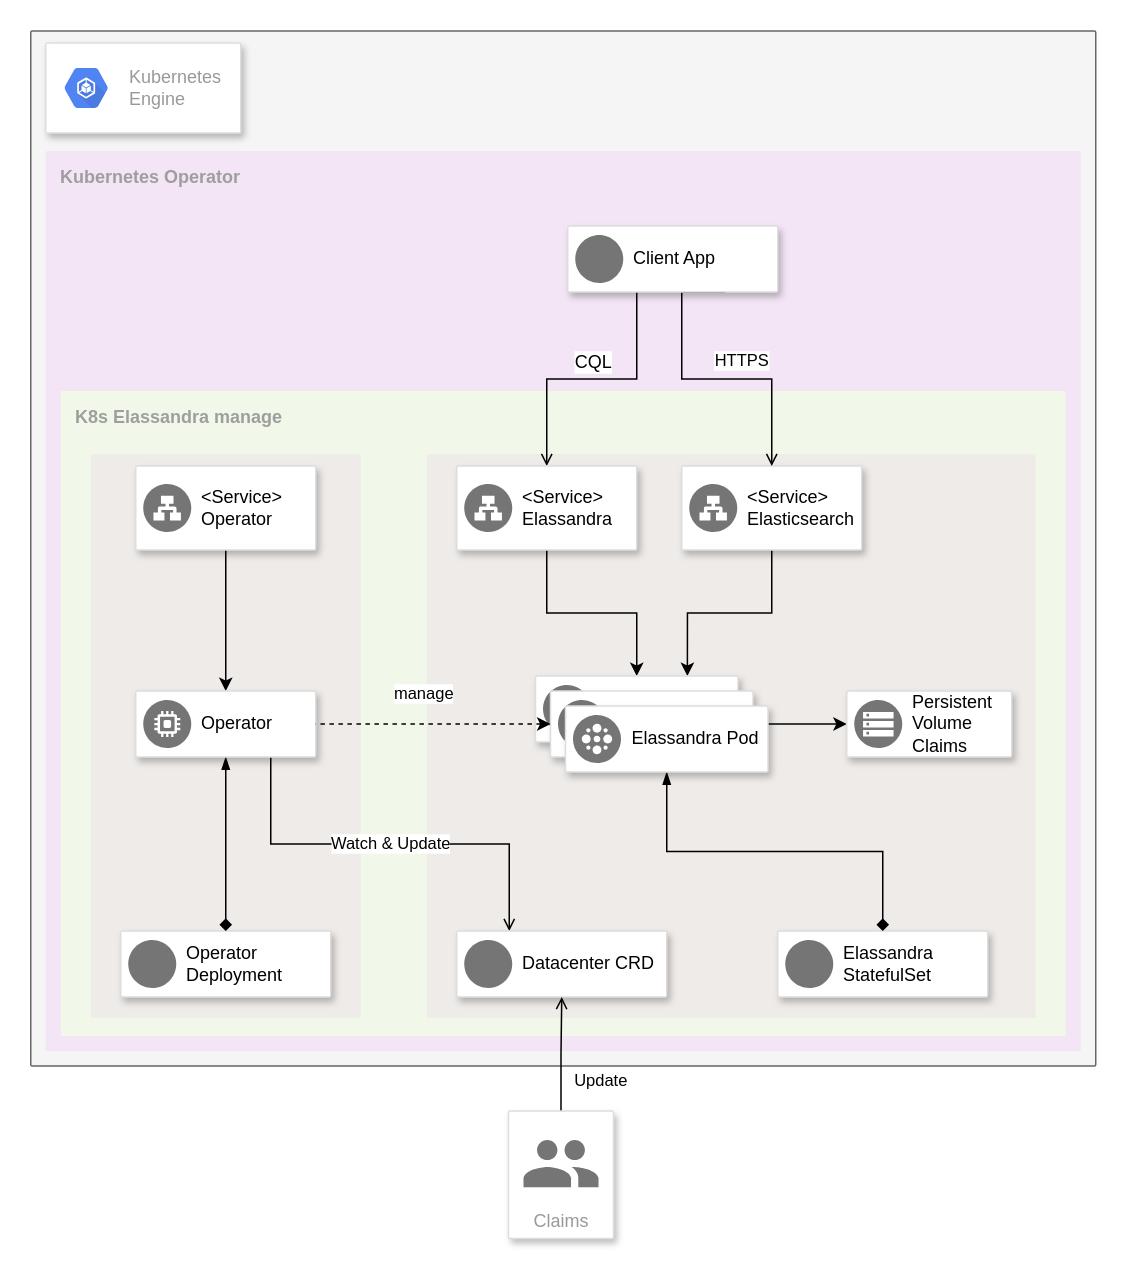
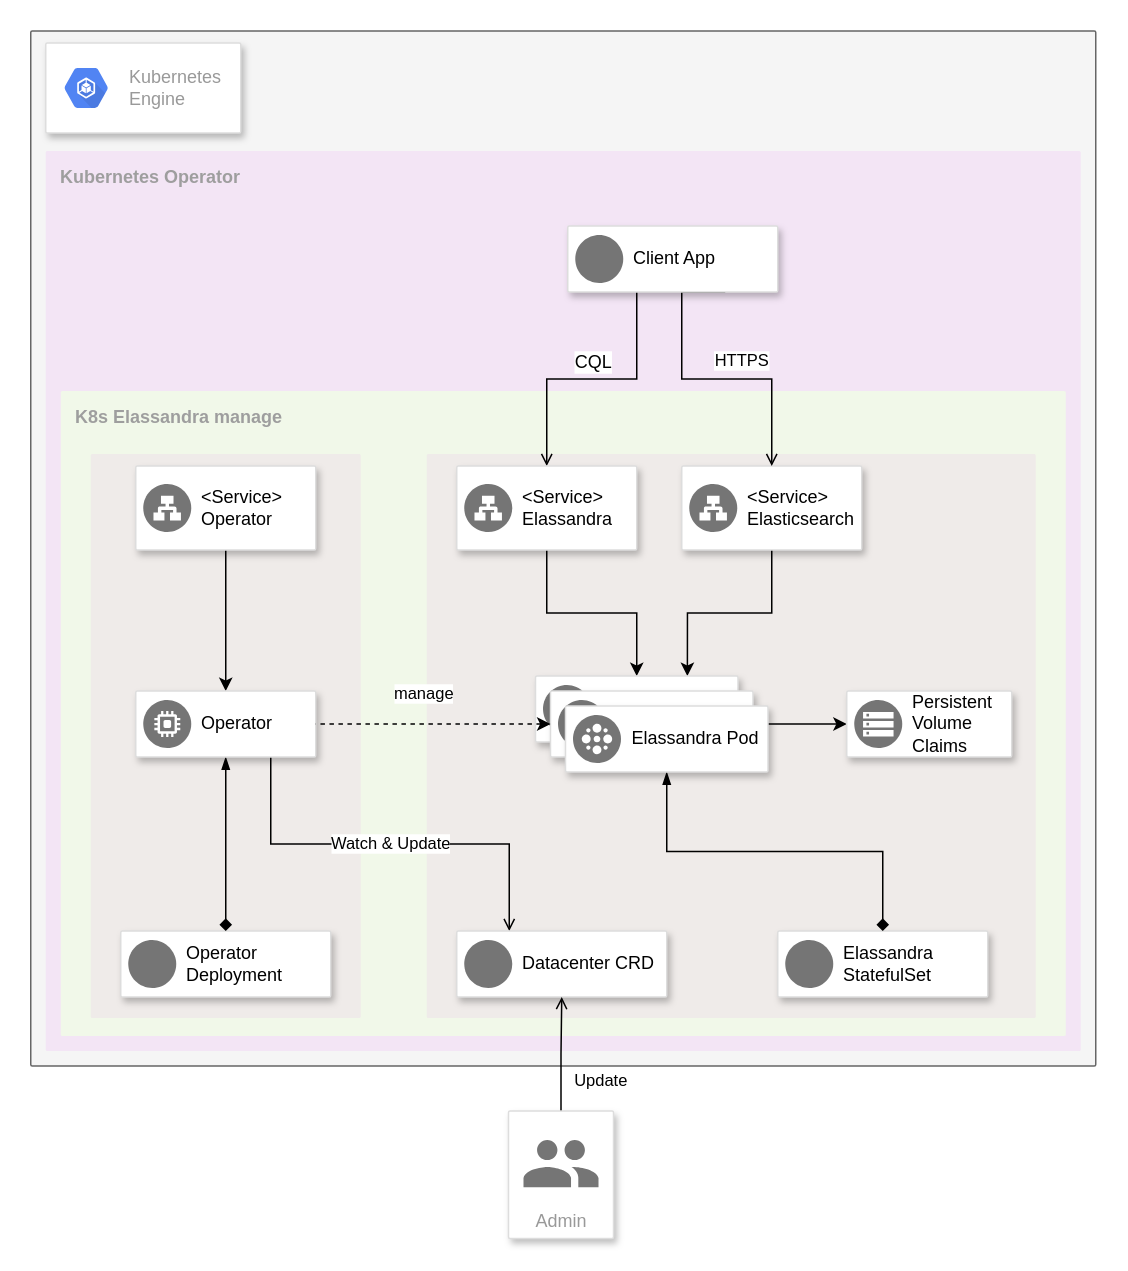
node "Claims": label "Claims" -> "Admin"
